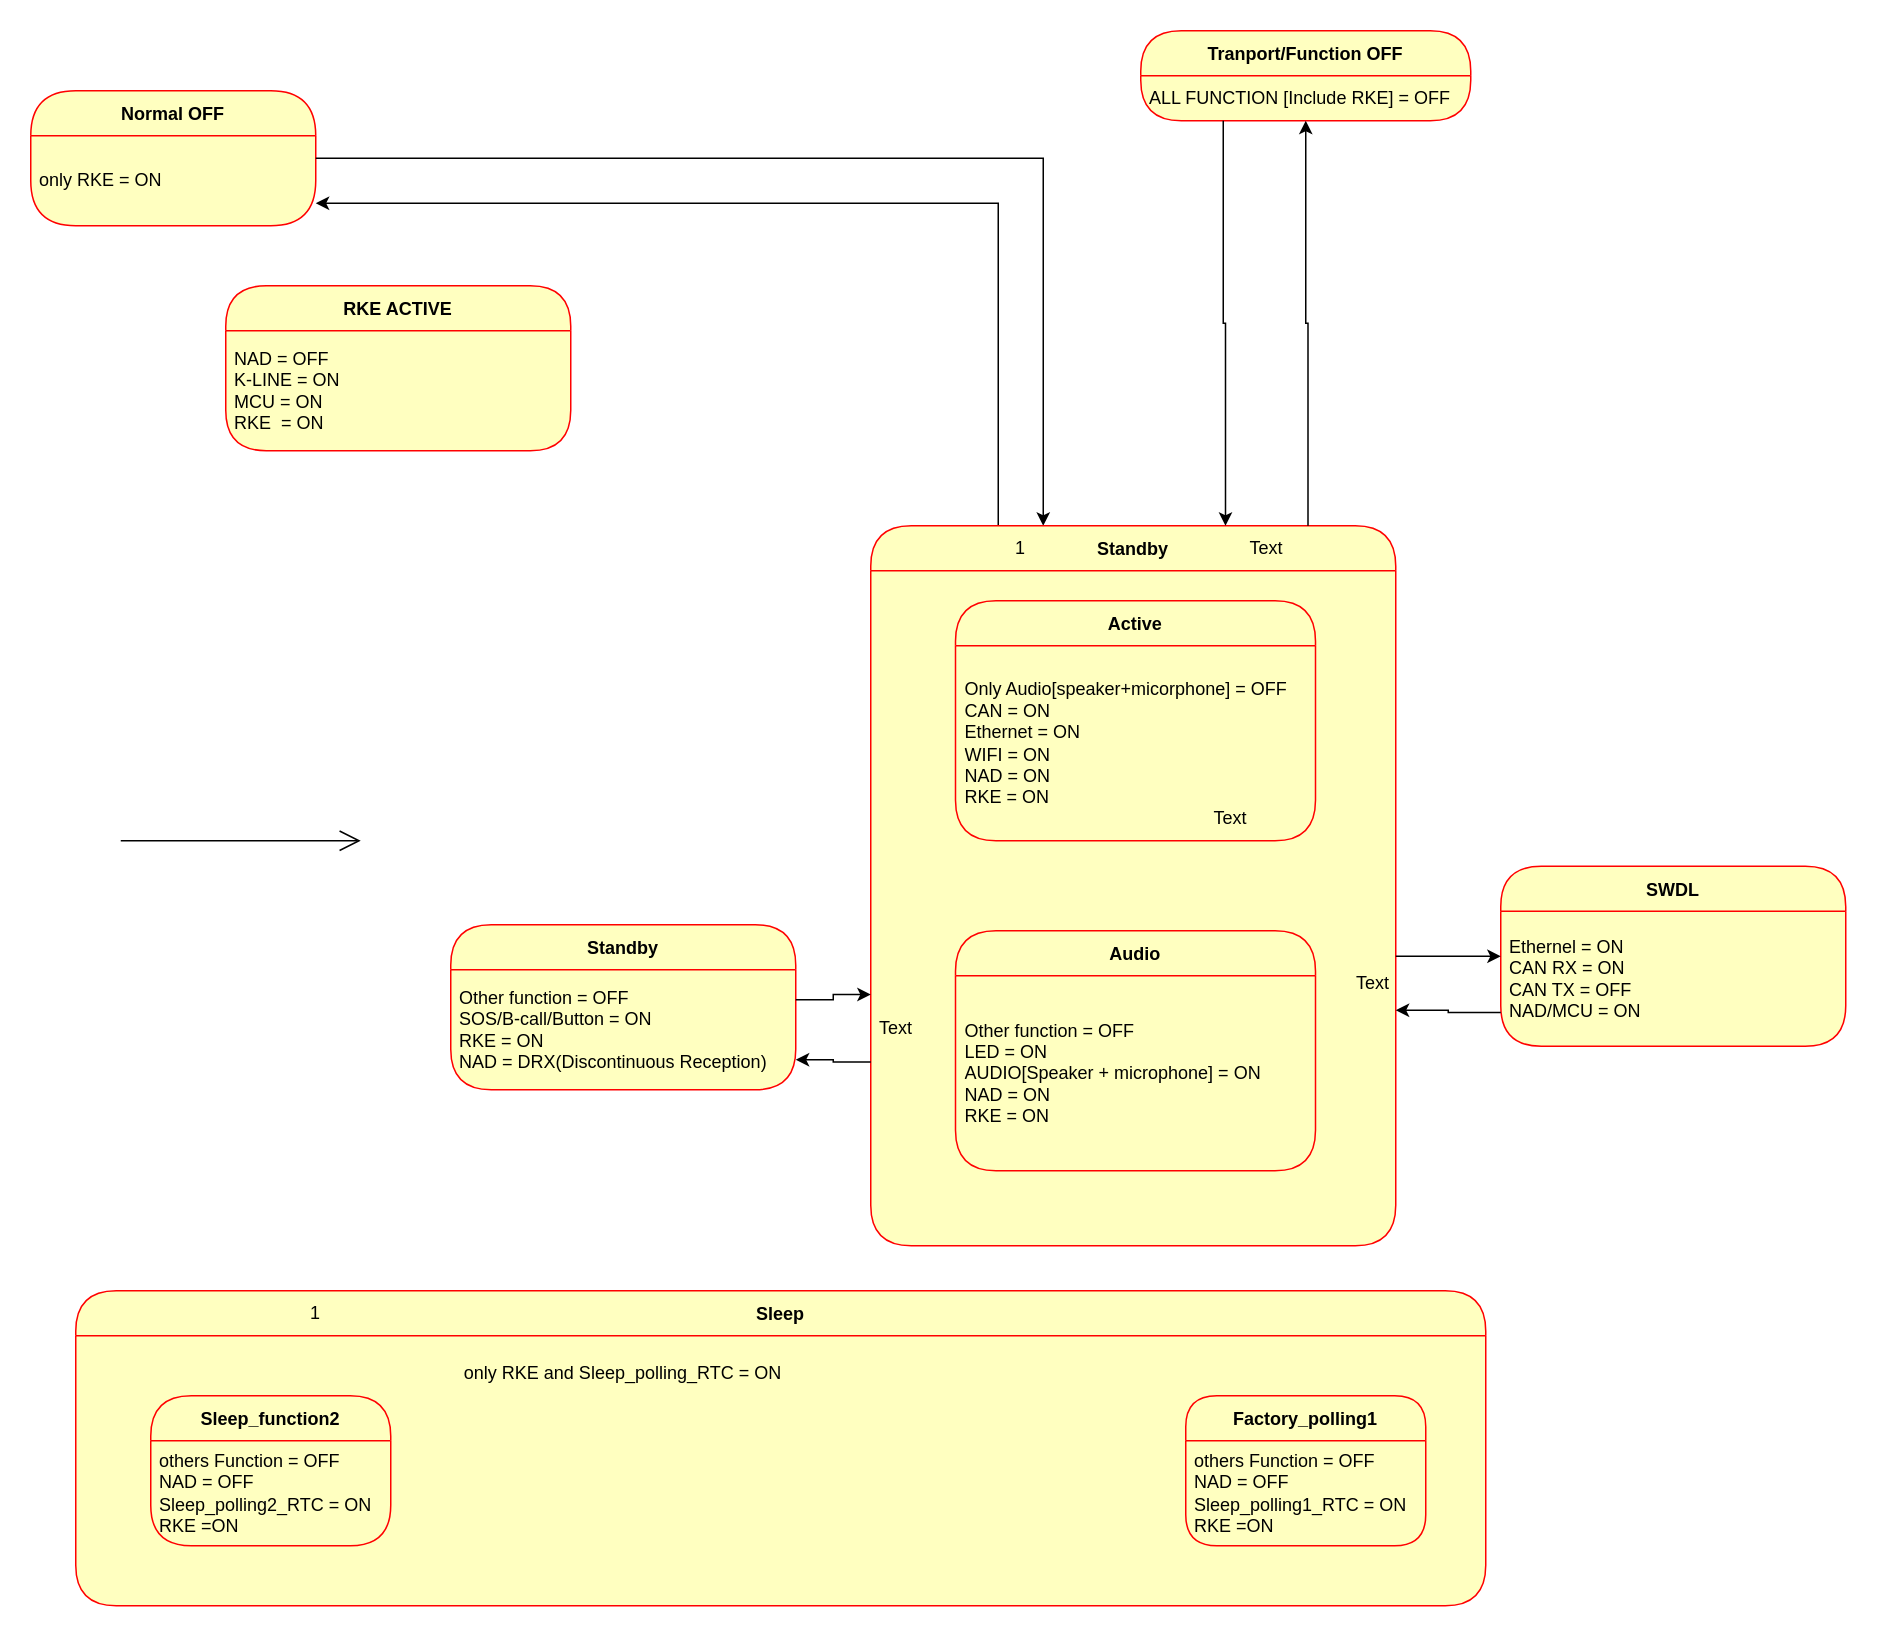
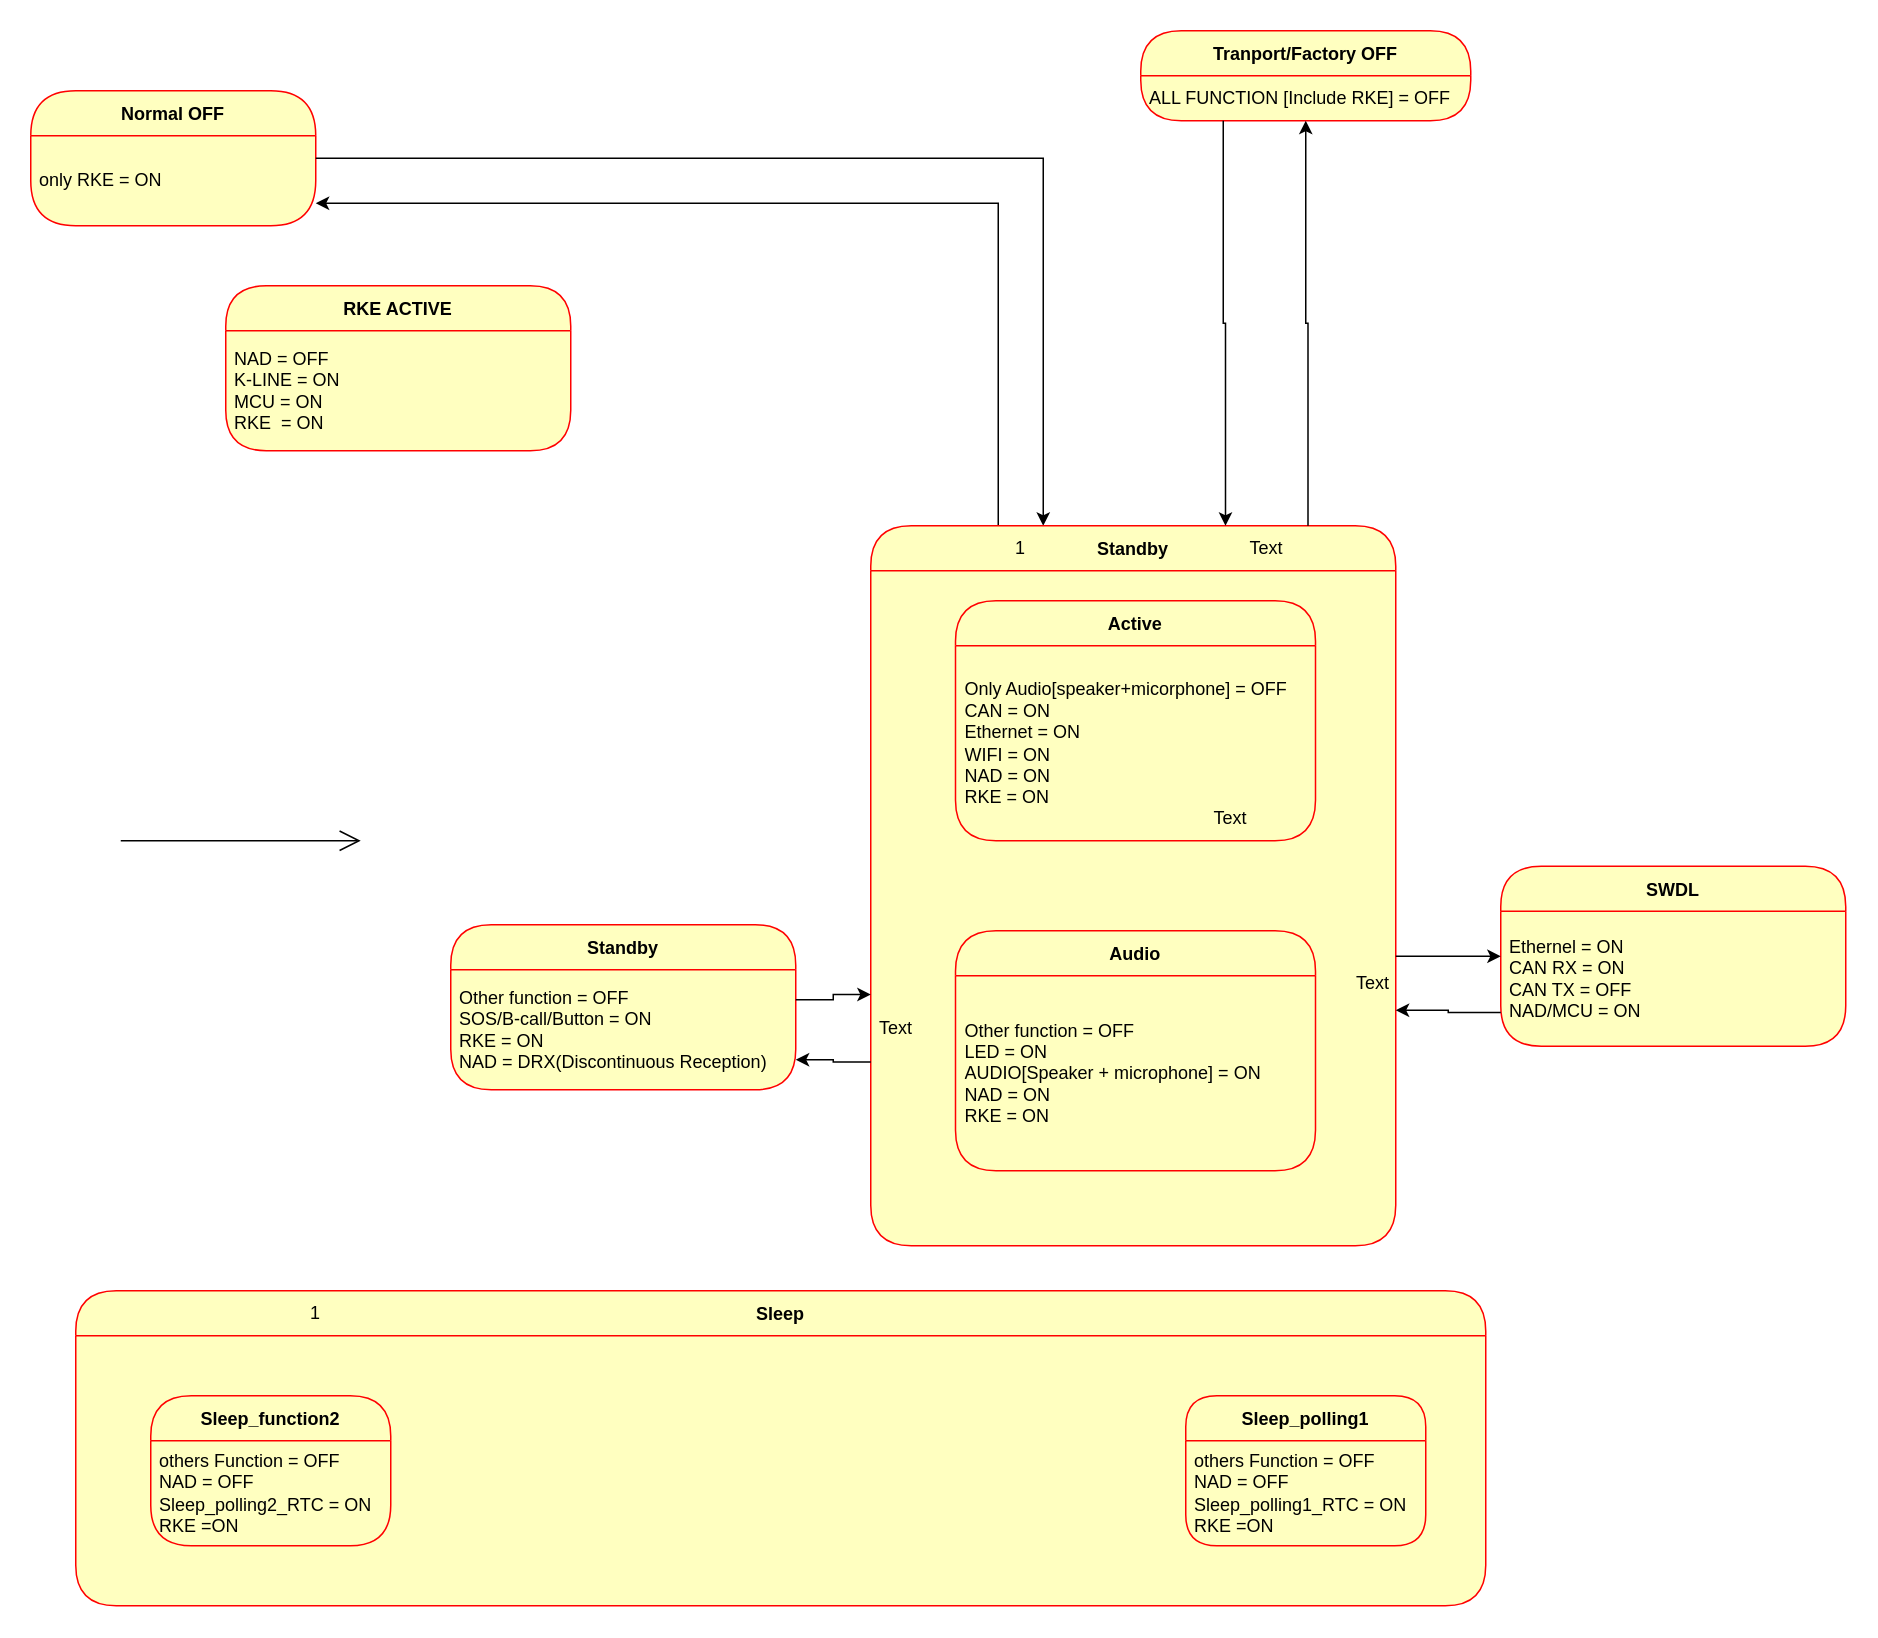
node "Tranport/Function OFF": label "Tranport/Function OFF" -> "Tranport/Factory OFF"
node "only RKE and Sleep_polling_RTC = ON": removed
node "Factory_polling1": label "Factory_polling1" -> "Sleep_polling1"
